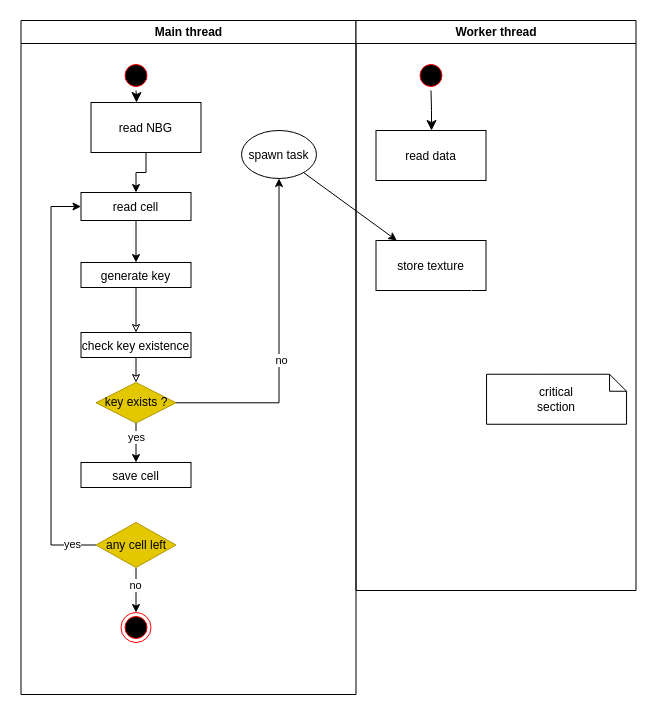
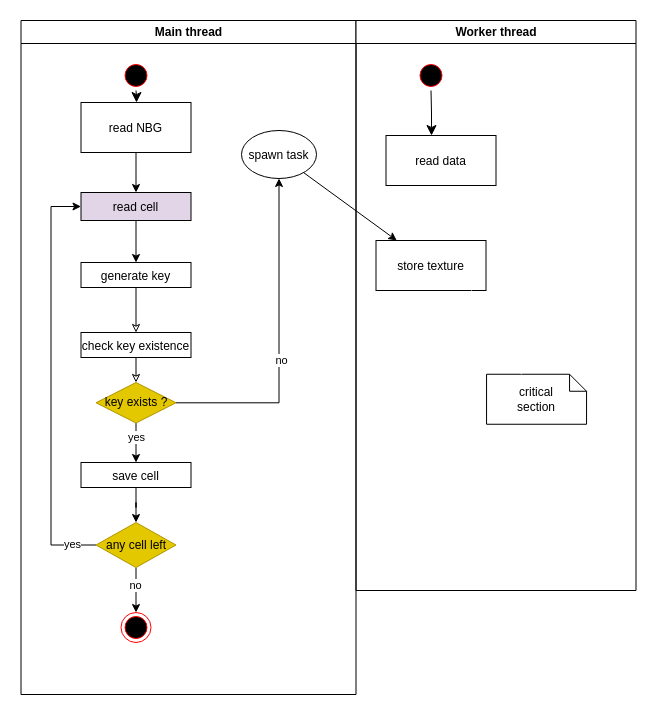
node "read NBG": moved (146, 128) -> (136, 128)
node "read data": moved (431, 156) -> (441, 161)
node "read cell": fillcolor #ffffff -> #e1d5e7
node "critical section": size 140x50 -> 100x50
edge "save cell" -> "any cell left": added
